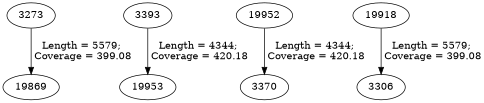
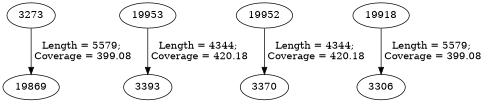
edge "3393" -> "19953": reversed
